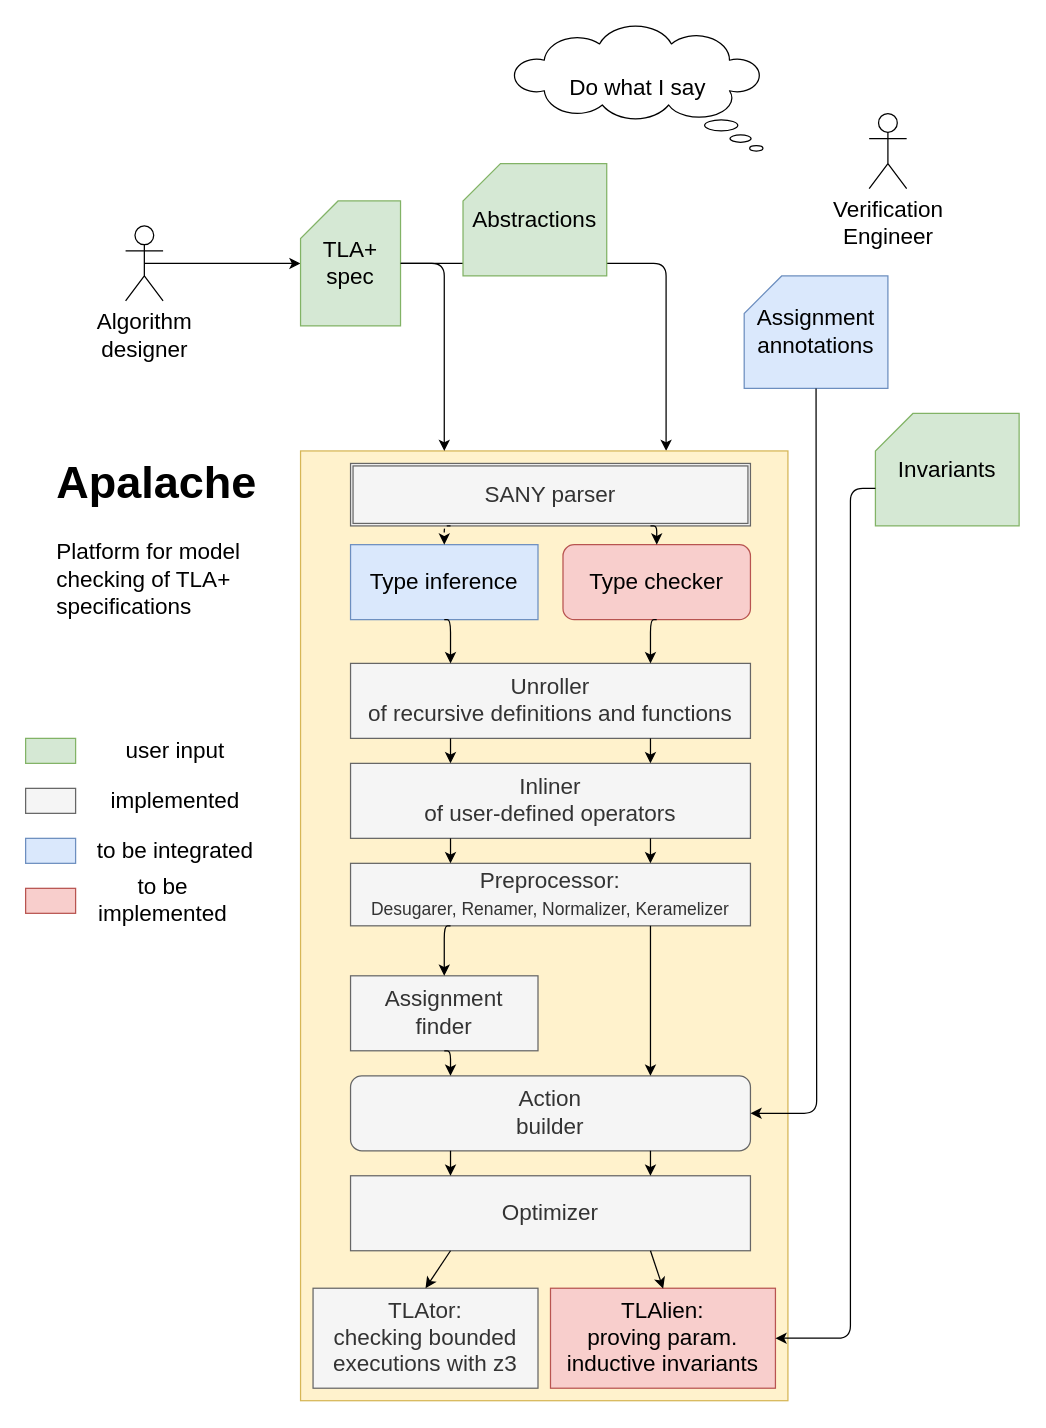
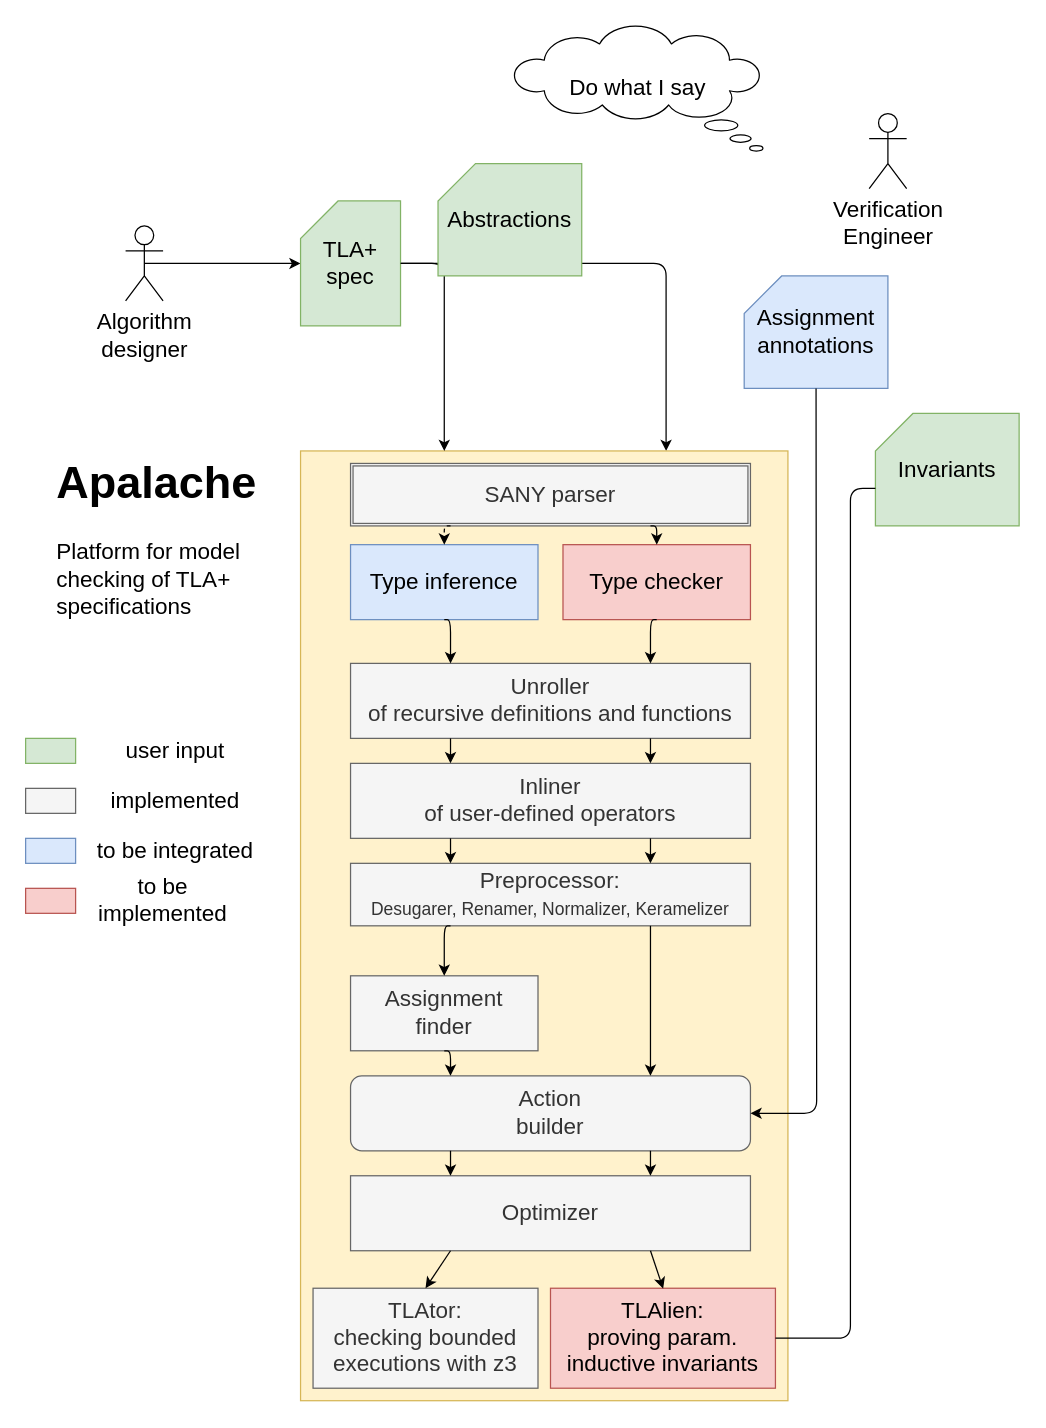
node "Abstractions": moved (535, 219) -> (510, 219)
node "Type checker": shape rounded rectangle -> rectangle
edge "Invariants" -> "TLAlien: proving param. inductive invariants": arrowhead classic -> none
